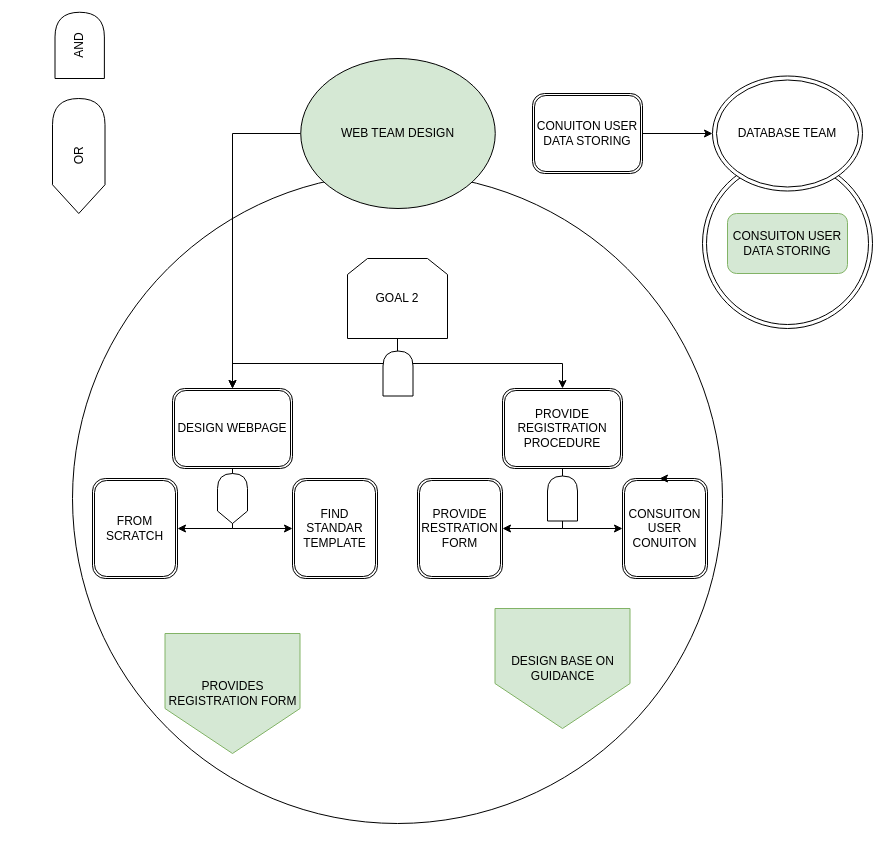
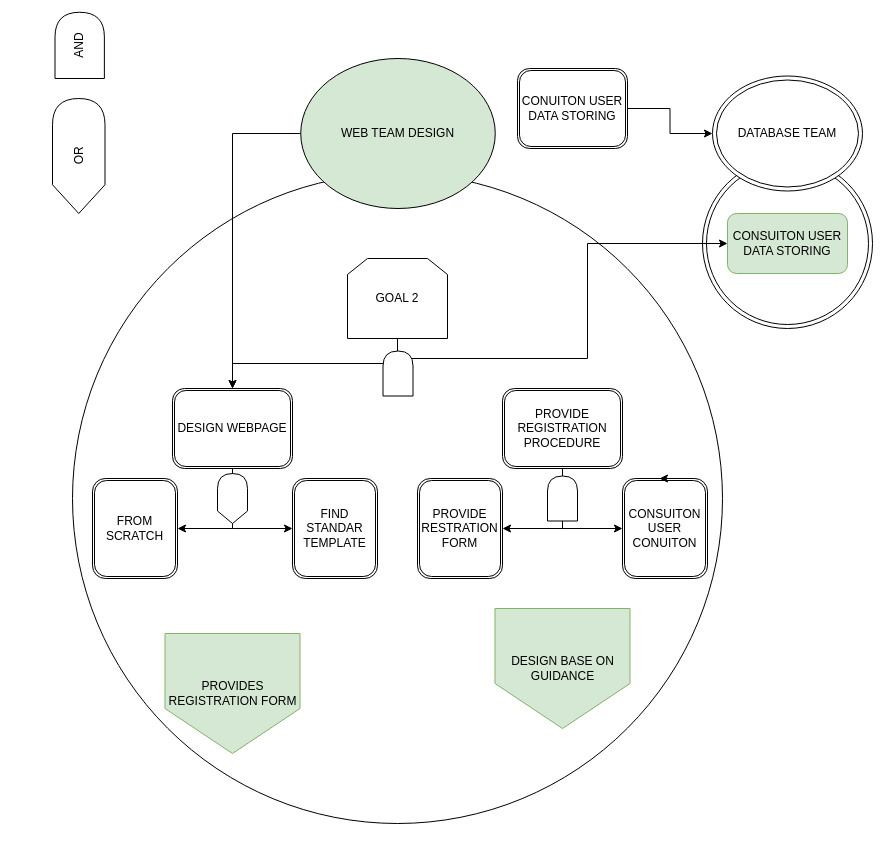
node "CONUITON USER DATA STORING": moved (588, 134) -> (573, 109)
edge "GOAL 2" -> "PROVIDE REGISTRATION PROCEDURE": now "GOAL 2" -> "CONSUITON USER DATA STORING"
